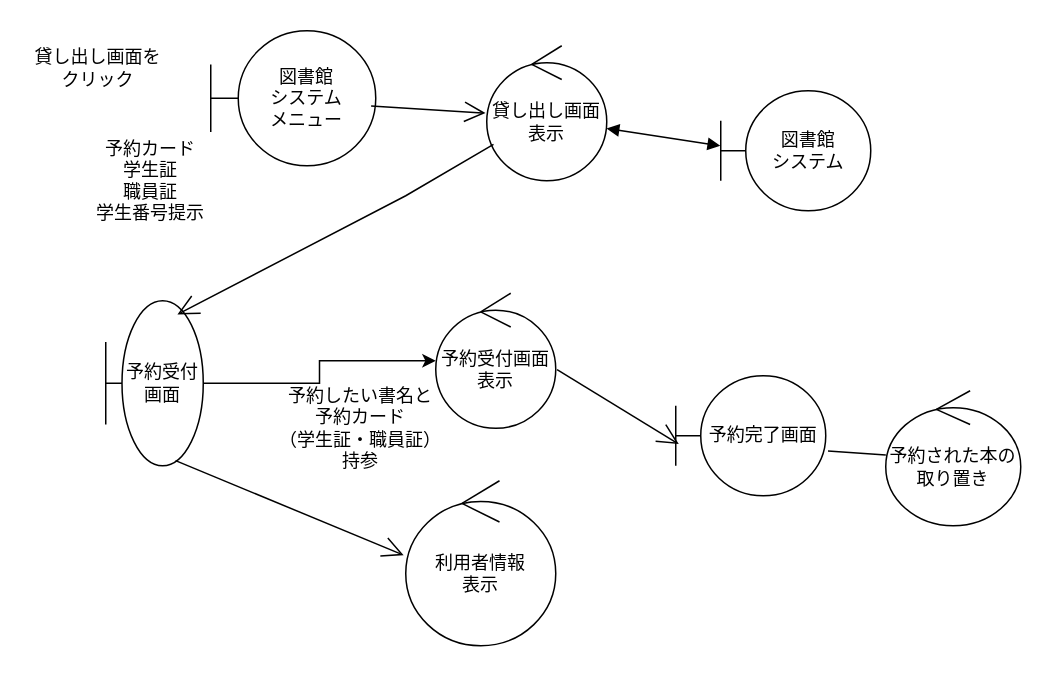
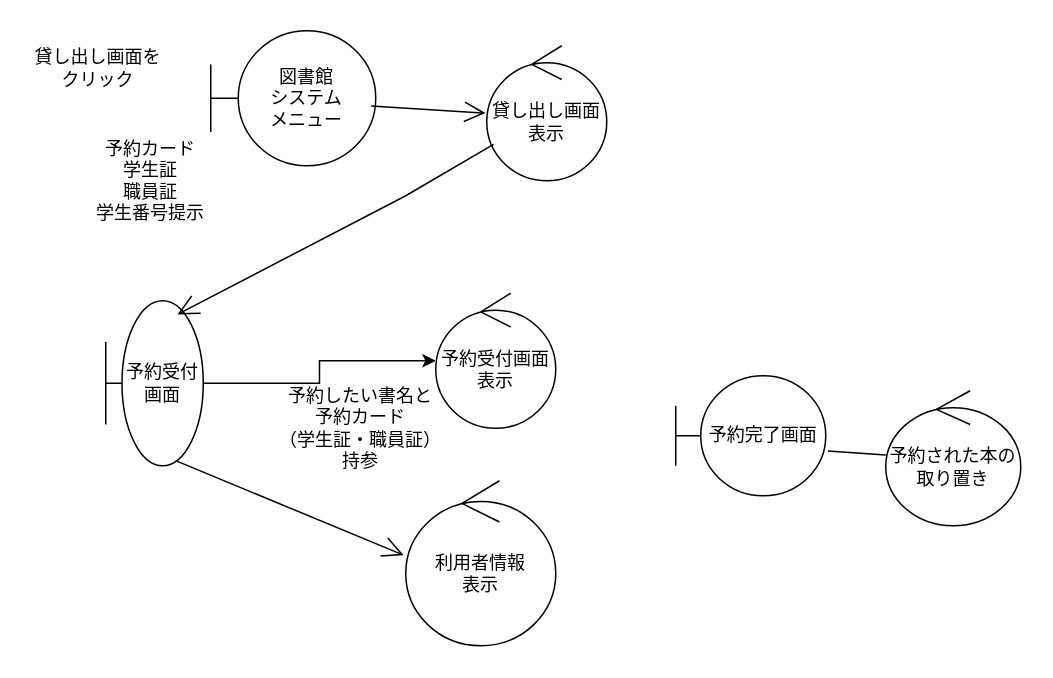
edge "貸し出し画面表示" -- "図書館 システム": removed
node "図書館 システム": removed
edge "予約受付画面表示" -> "予約完了画面": removed
